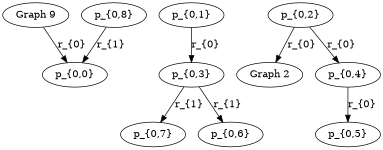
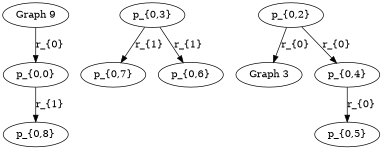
node "p_{0,1}": removed
edge "p_{0,8}" -> "p_{0,0}": reversed
node "Graph 2": label "Graph 2" -> "Graph 3"
